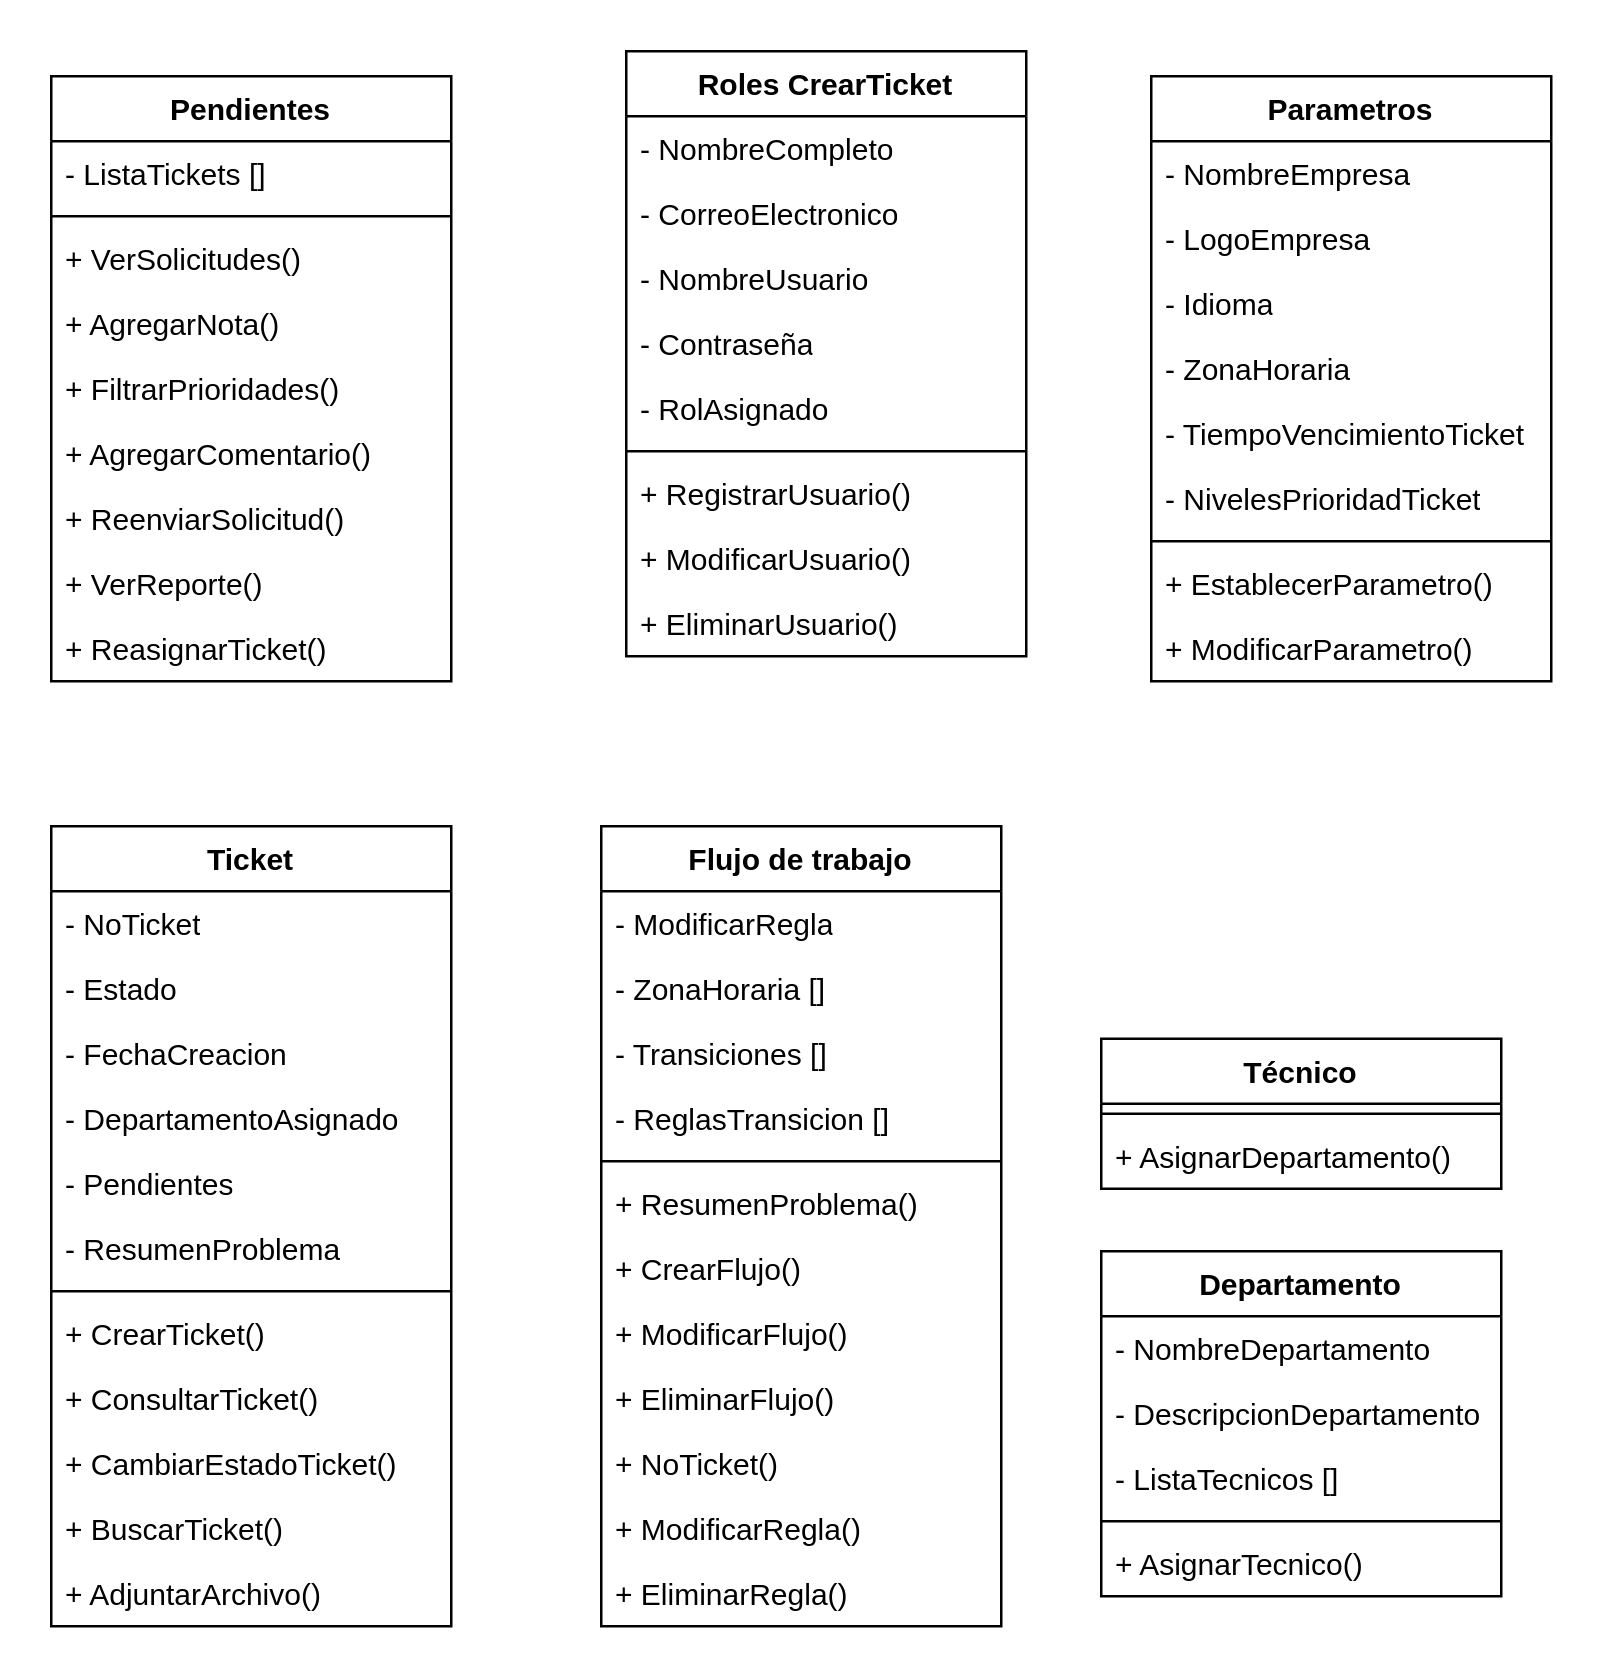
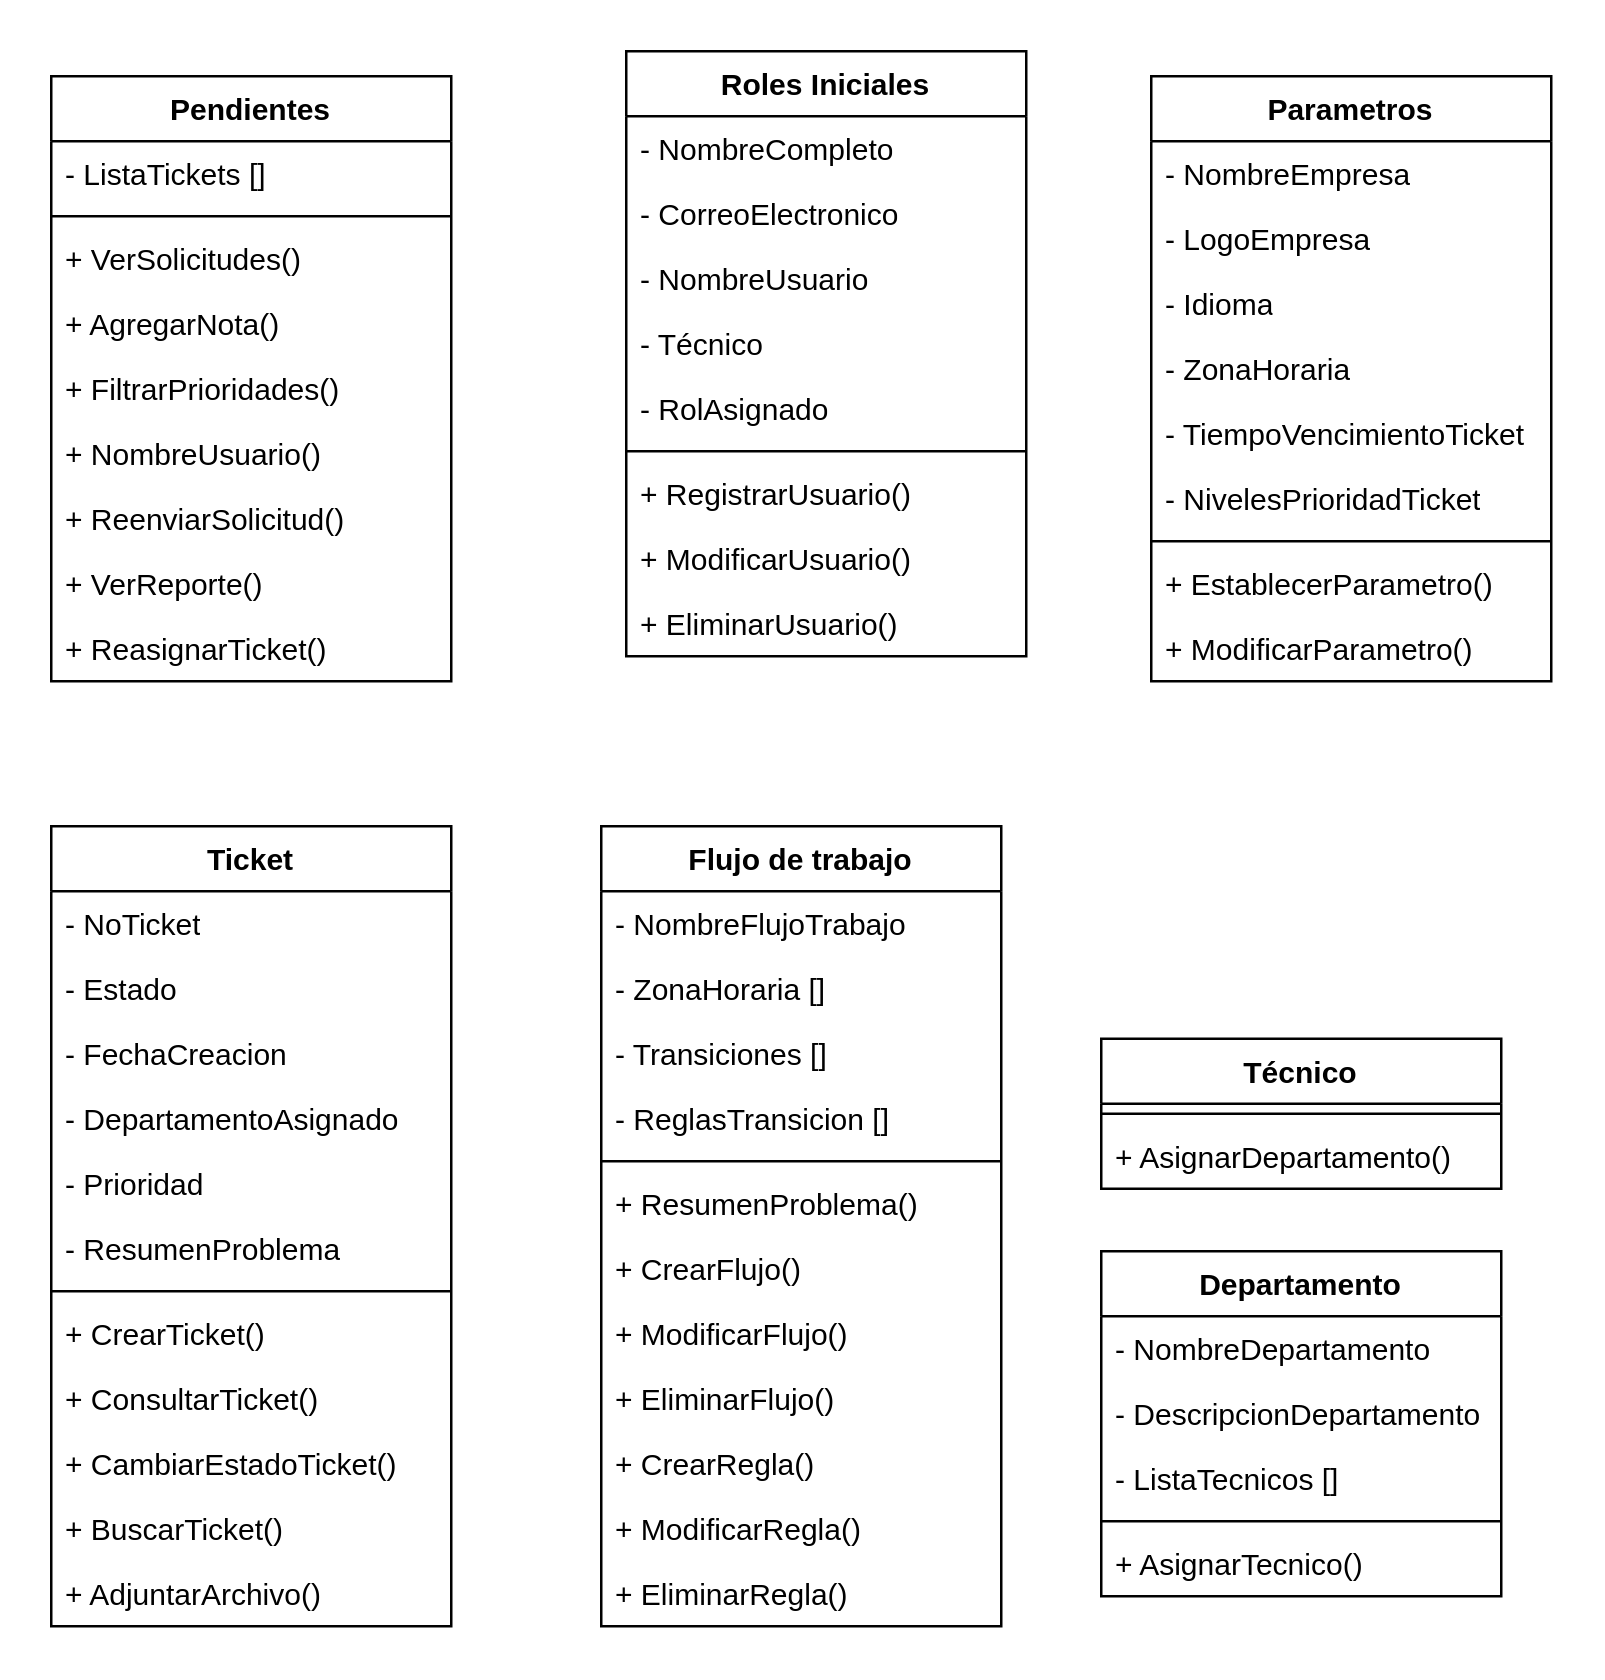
node "Roles CrearTicket": label "Roles CrearTicket" -> "Roles Iniciales"
node "- Contraseña": label "- Contraseña" -> "- Técnico"
node "+ AgregarComentario()": label "+ AgregarComentario()" -> "+ NombreUsuario()"
node "- ModificarRegla": label "- ModificarRegla" -> "- NombreFlujoTrabajo"
node "- Pendientes": label "- Pendientes" -> "- Prioridad"
node "+ NoTicket()": label "+ NoTicket()" -> "+ CrearRegla()"
